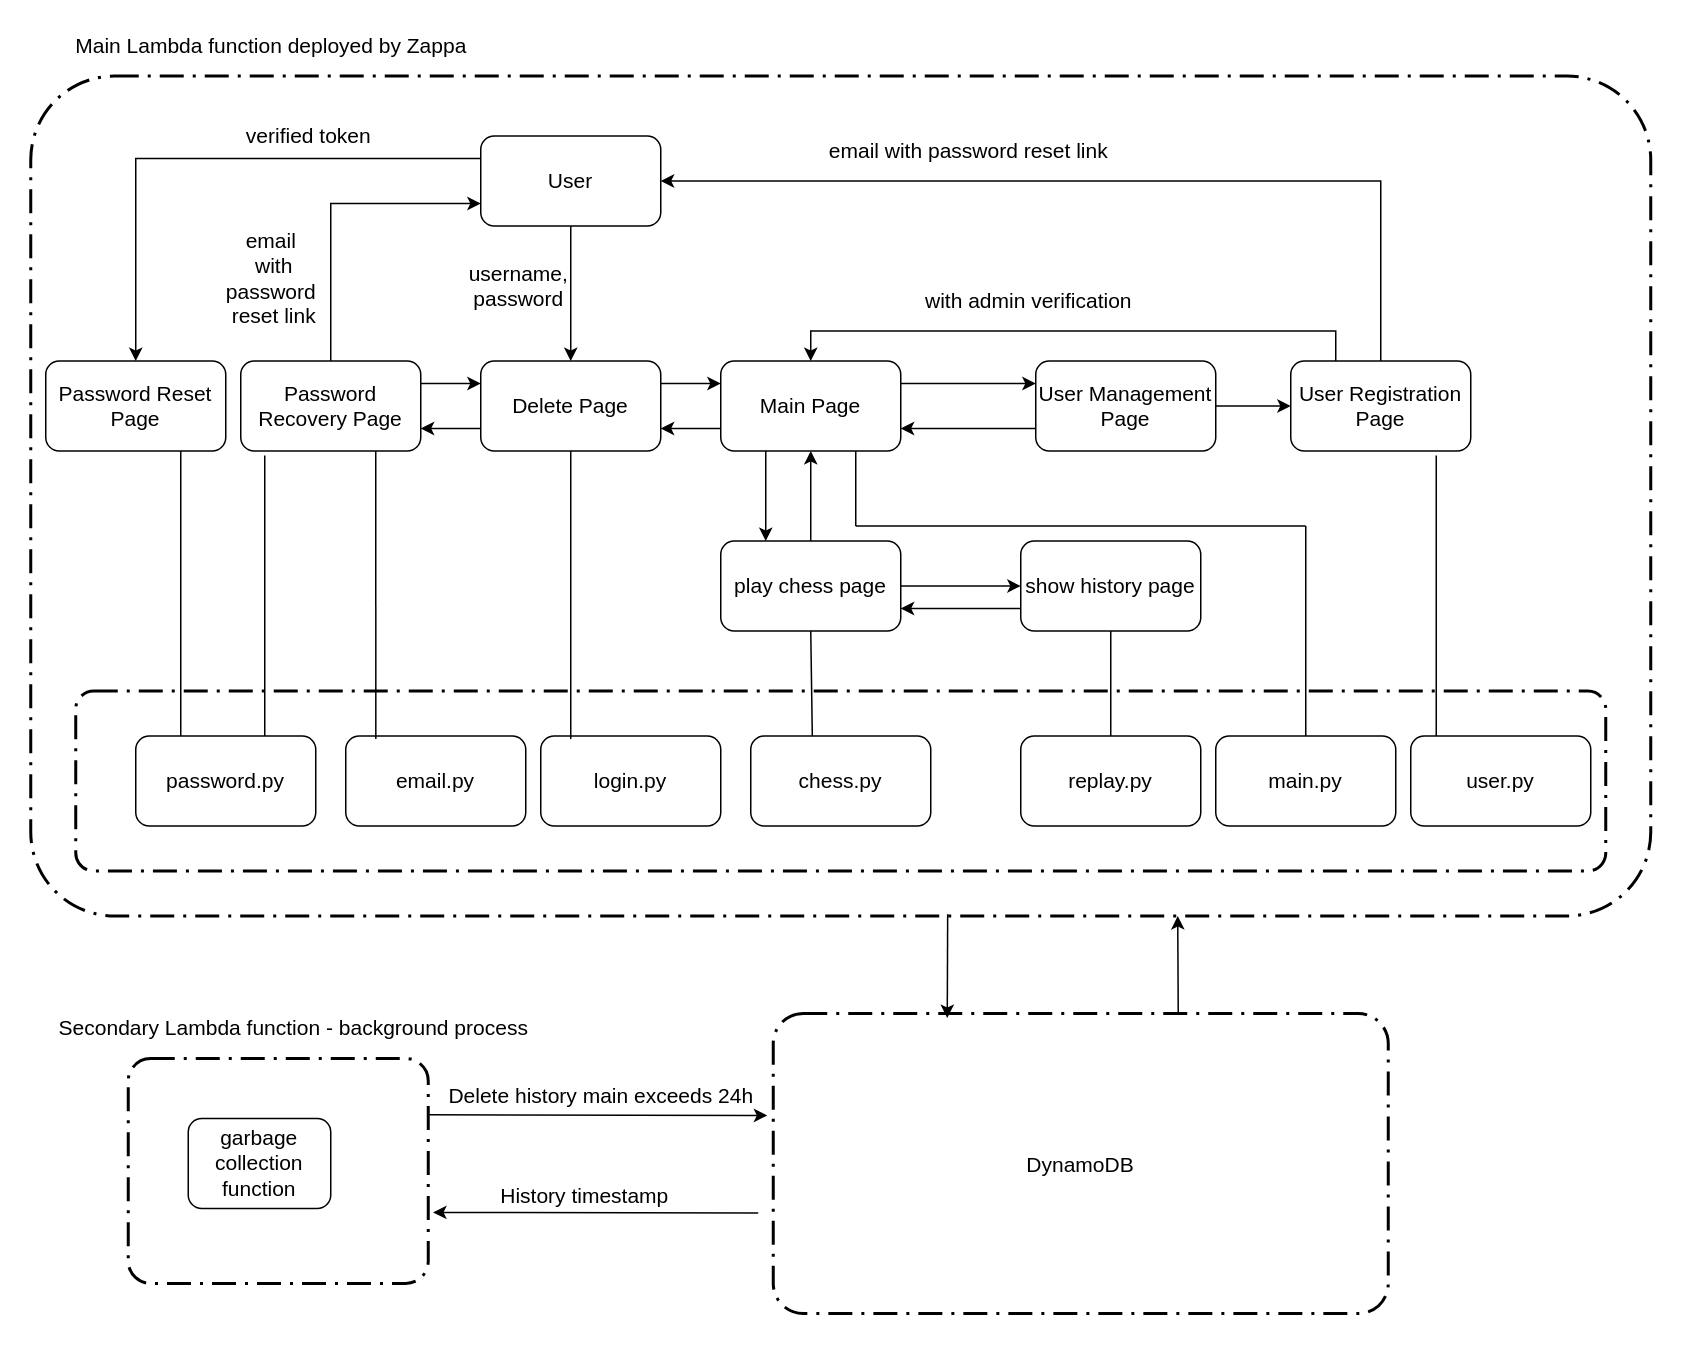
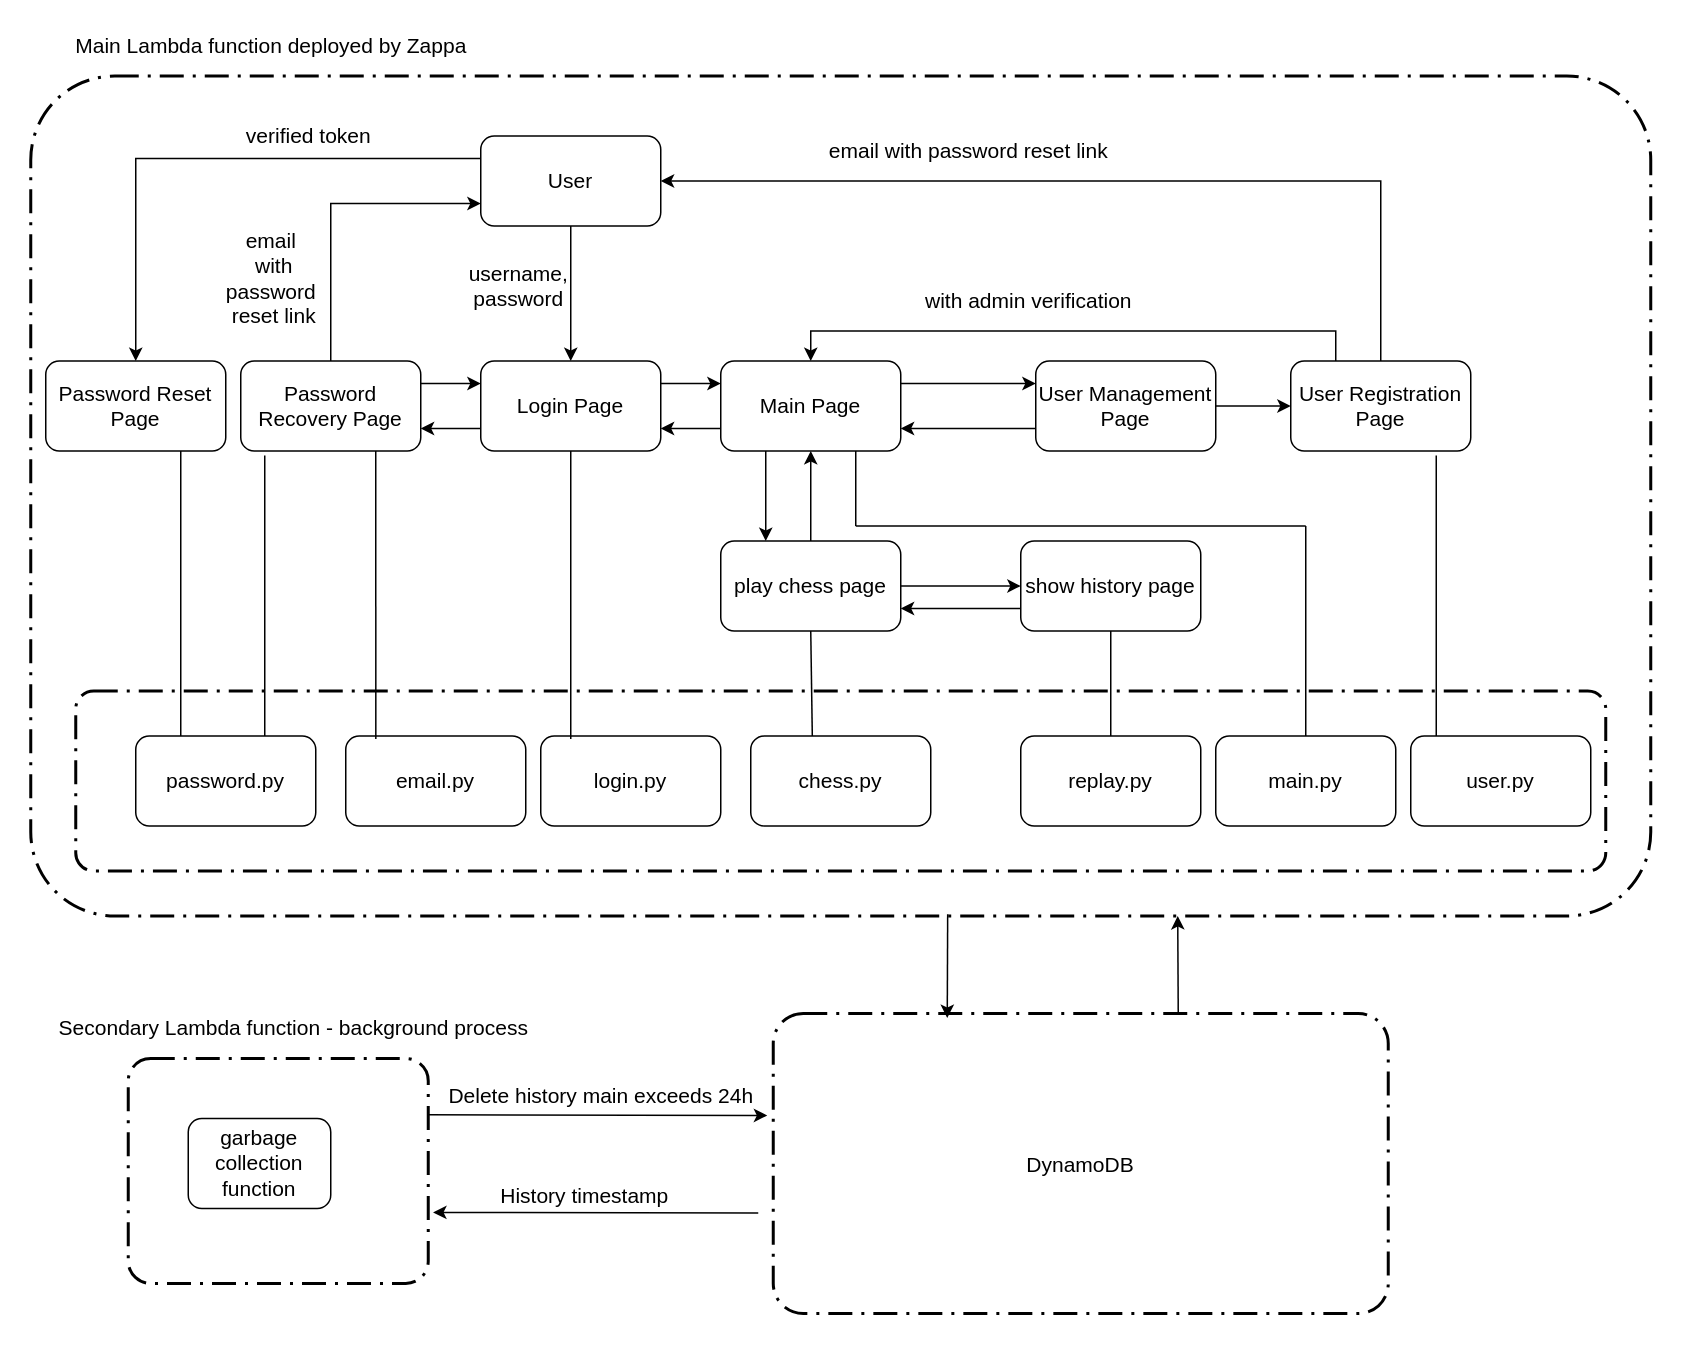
node "Delete Page": label "Delete Page" -> "Login Page"
